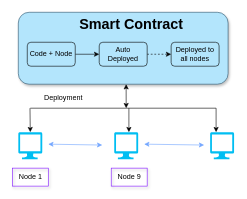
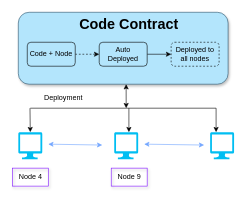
node "Smart Contract": label "Smart Contract" -> "Code Contract"
edge "Code + Node" -> "Auto Deployed": style solid -> dashed
edge "Auto Deployed" -> "Deployed to all nodes": style dashed -> solid
node "Deployed to all nodes": style solid -> dashed
node "Node 1": label "Node 1" -> "Node 4"
